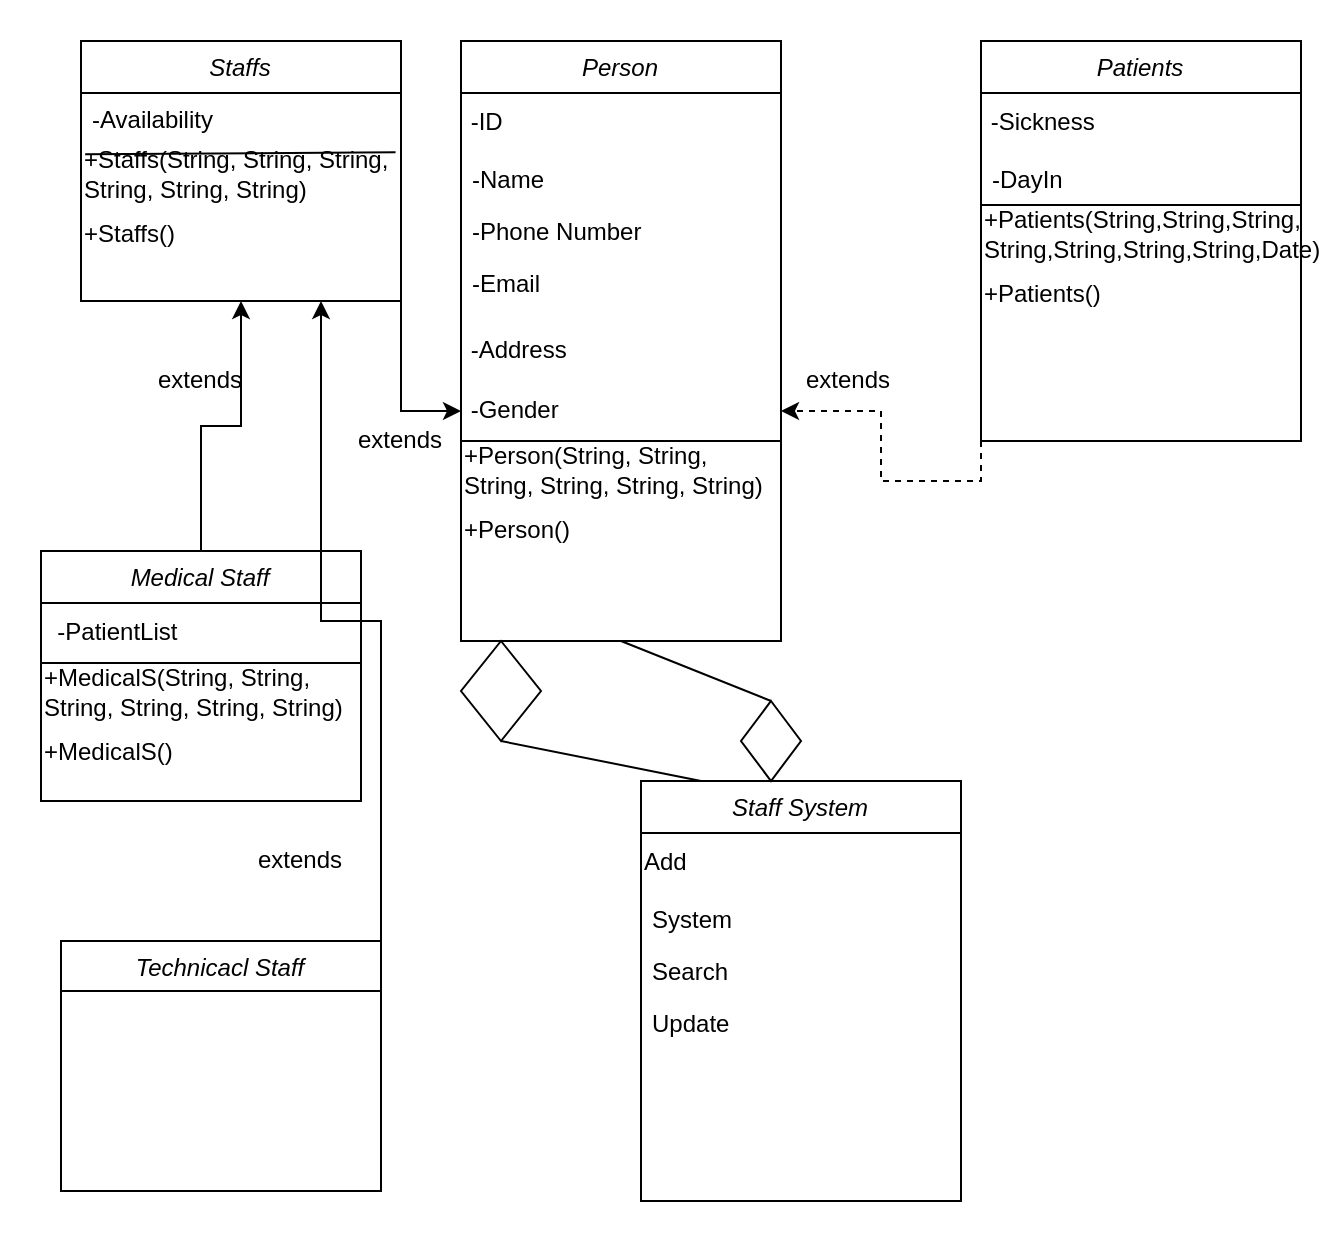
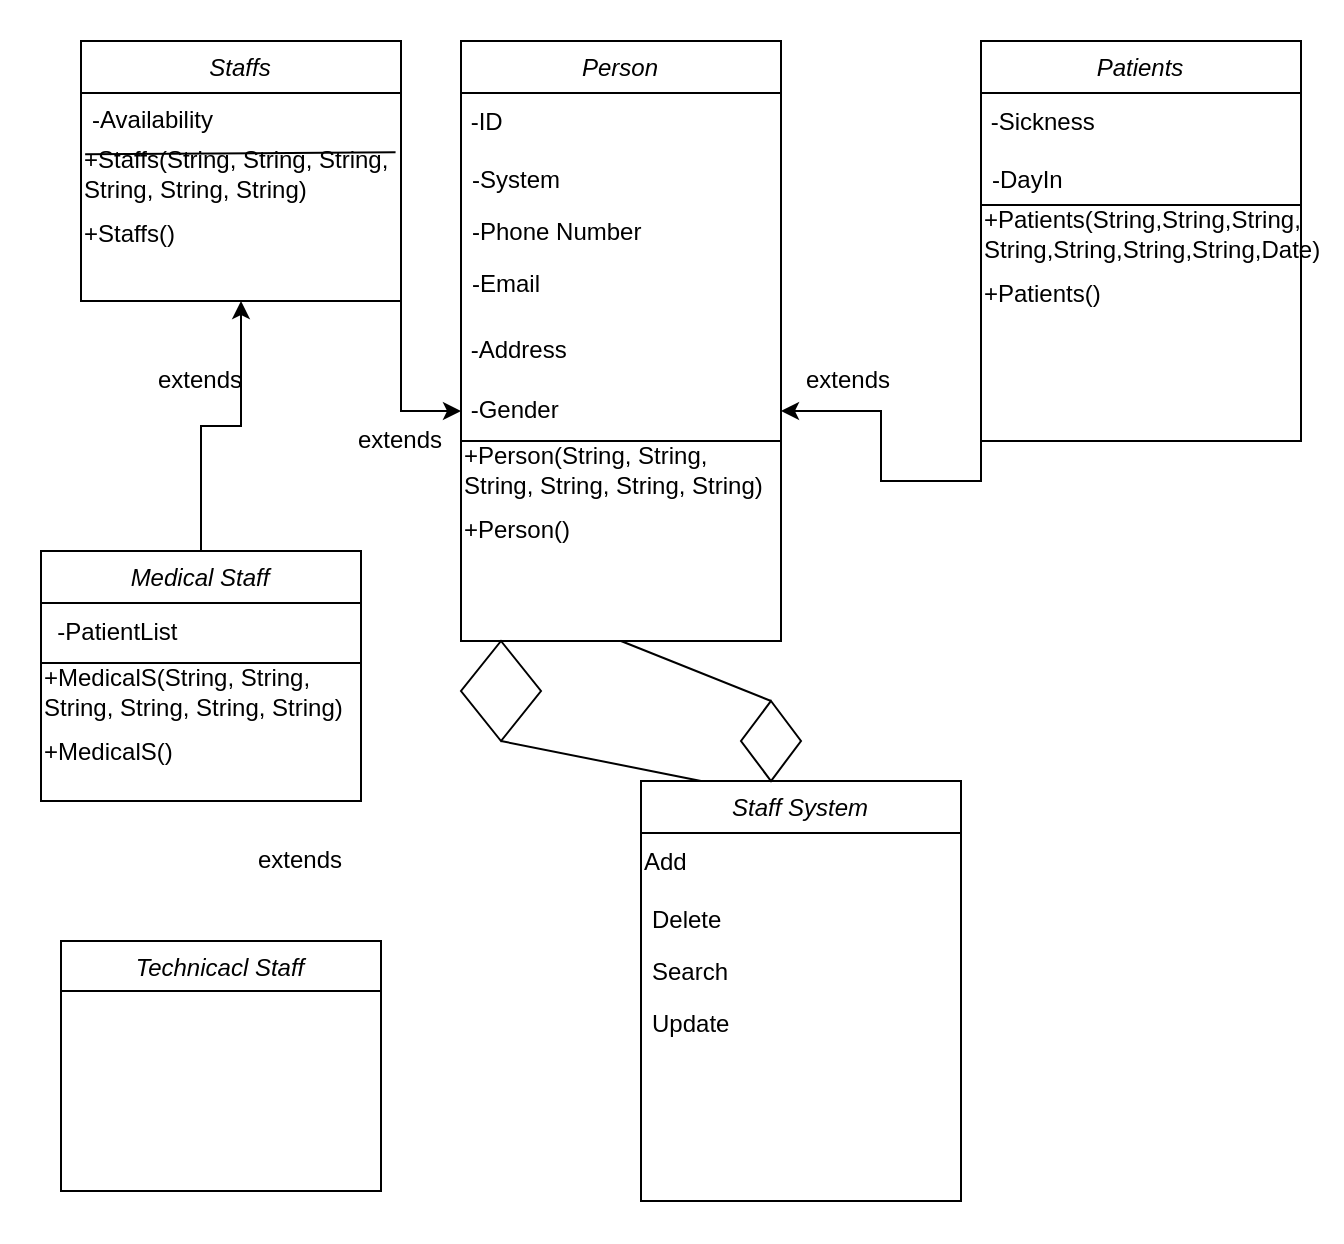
node "-Name": label "-Name" -> "-System"
edge "Patients" -> "-Gender": style dashed -> solid
edge "Technicacl Staff" -> "Staffs": removed
node "System": label "System" -> "Delete"
